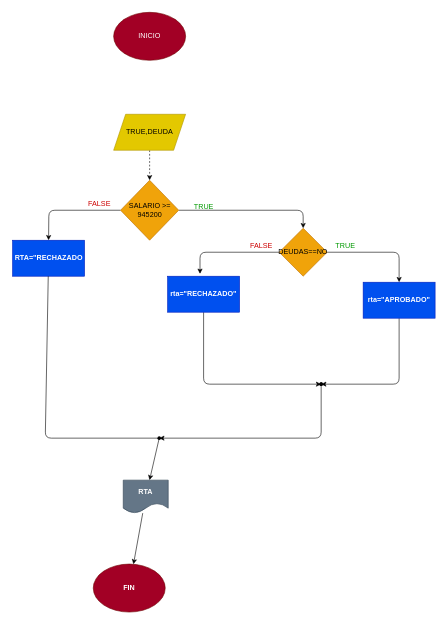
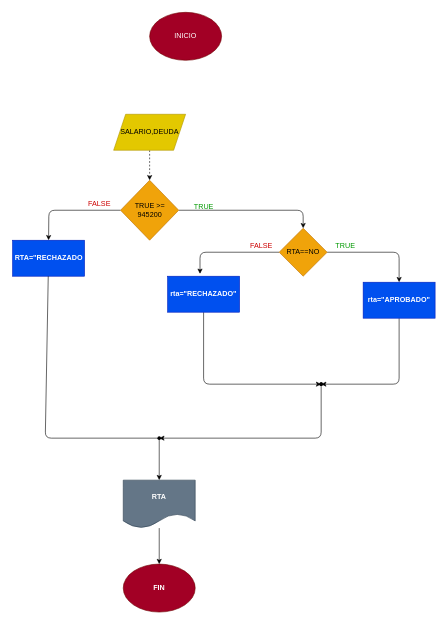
node "INICIO": moved (150, 36) -> (186, 36)
node "TRUE,DEUDA": label "TRUE,DEUDA" -> "SALARIO,DEUDA"
node "SALARIO >= 945200": label "SALARIO >= 945200" -> "TRUE >= 945200"
node "DEUDAS==NO": label "DEUDAS==NO" -> "RTA==NO"
node "RTA": size 45x33 -> 72x48
node "FIN": moved (129, 588) -> (159, 588)
